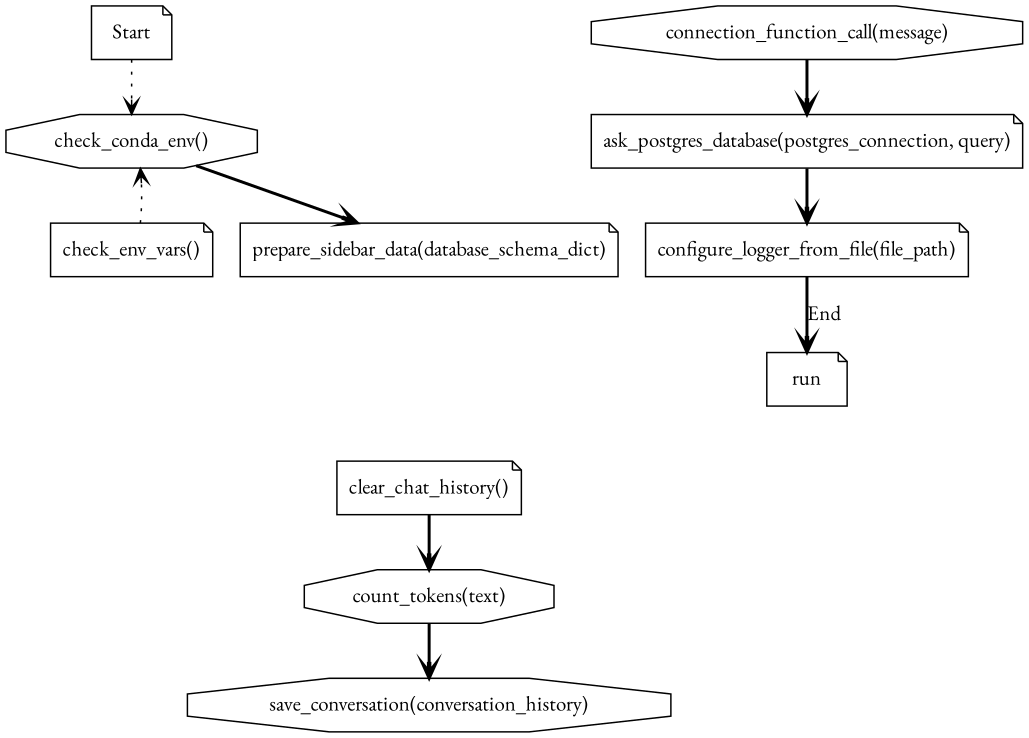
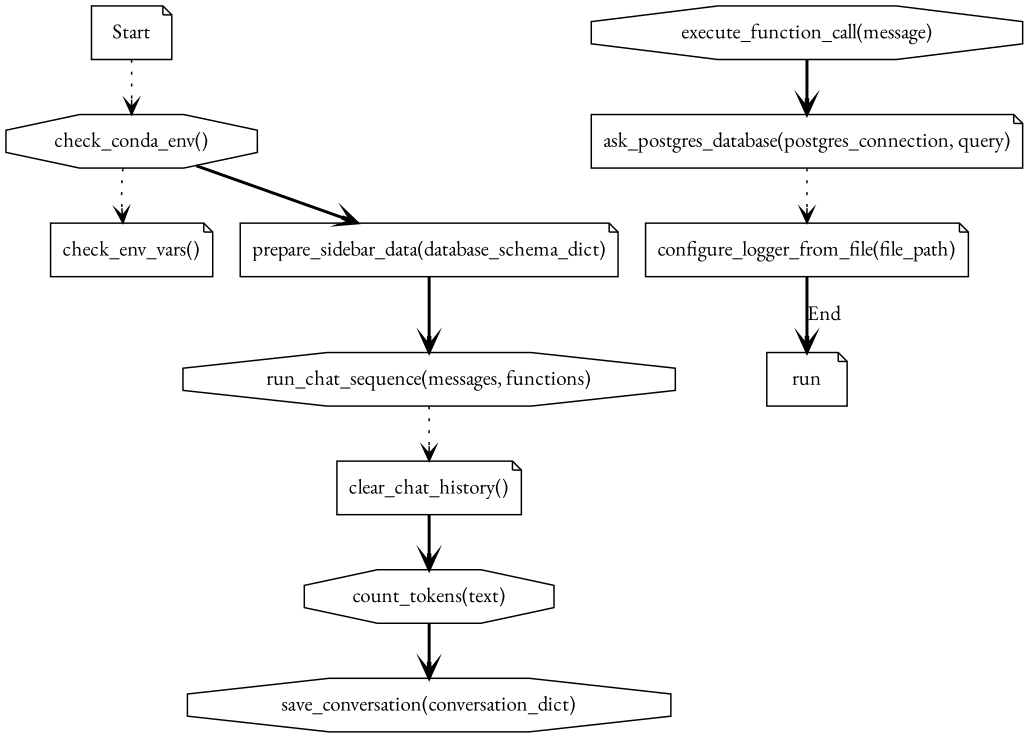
node "connection_function_call(message)": label "connection_function_call(message)" -> "execute_function_call(message)"
edge "ask_postgres_database(postgres_connection, query)" -> "configure_logger_from_file(file_path)": style bold -> dotted
edge "check_env_vars()" -> "check_conda_env()": reversed
node "run_chat_sequence(messages, functions)": added
node "save_conversation(conversation_history)": label "save_conversation(conversation_history)" -> "save_conversation(conversation_dict)"
